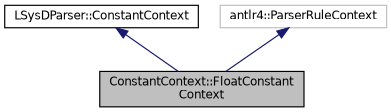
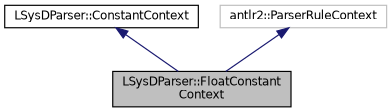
node "antlr4::ParserRuleContext": label "antlr4::ParserRuleContext" -> "antlr2::ParserRuleContext"
node "ConstantContext::FloatConstant Context": label "ConstantContext::FloatConstant Context" -> "LSysDParser::FloatConstant Context"
